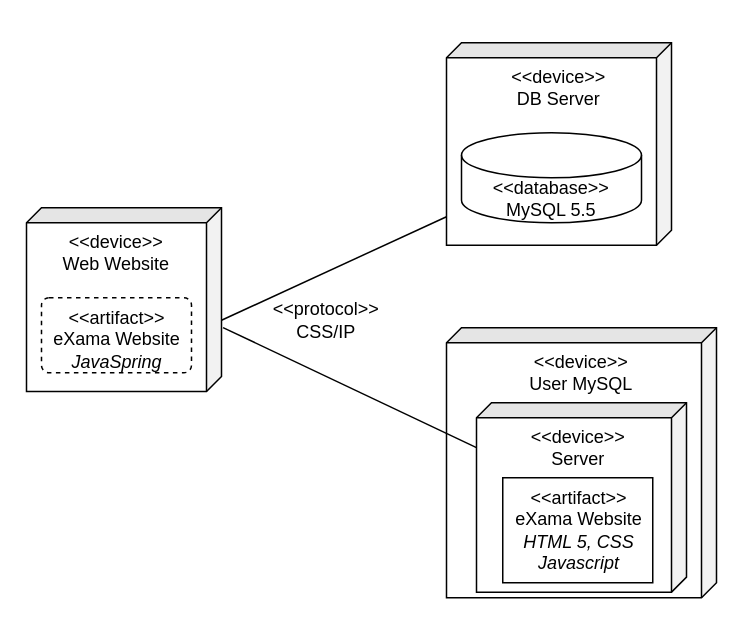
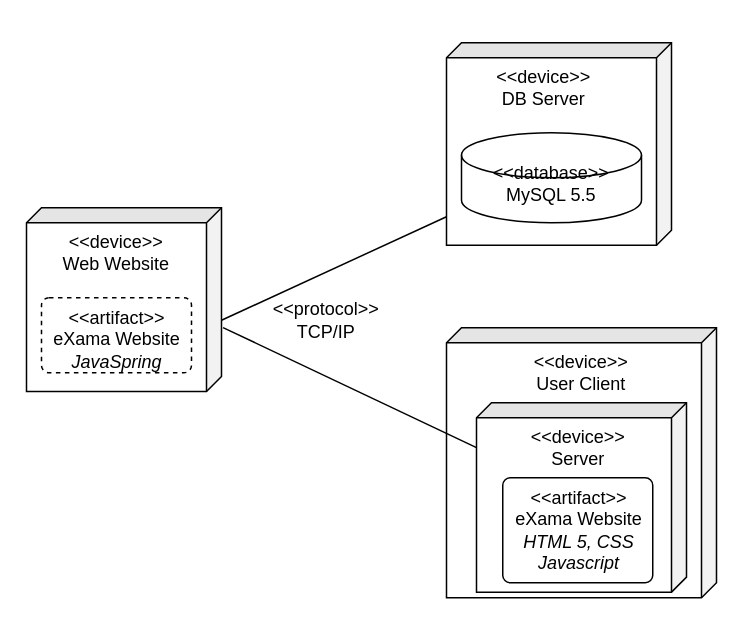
node "<<device>>DB Server": moved (559, 88) -> (544, 88)
node "<<database>>MySQL 5.5": moved (551, 199) -> (551, 184)
node "<<protocol>>CSS/IP": label "<<protocol>>CSS/IP" -> "<<protocol>>TCP/IP"
node "<<device>>User MySQL": label "<<device>>User MySQL" -> "<<device>>User Client"
node "<<artifact>> eXama WebsiteHTML 5, CSS Javascript": shape rectangle -> rounded rectangle
